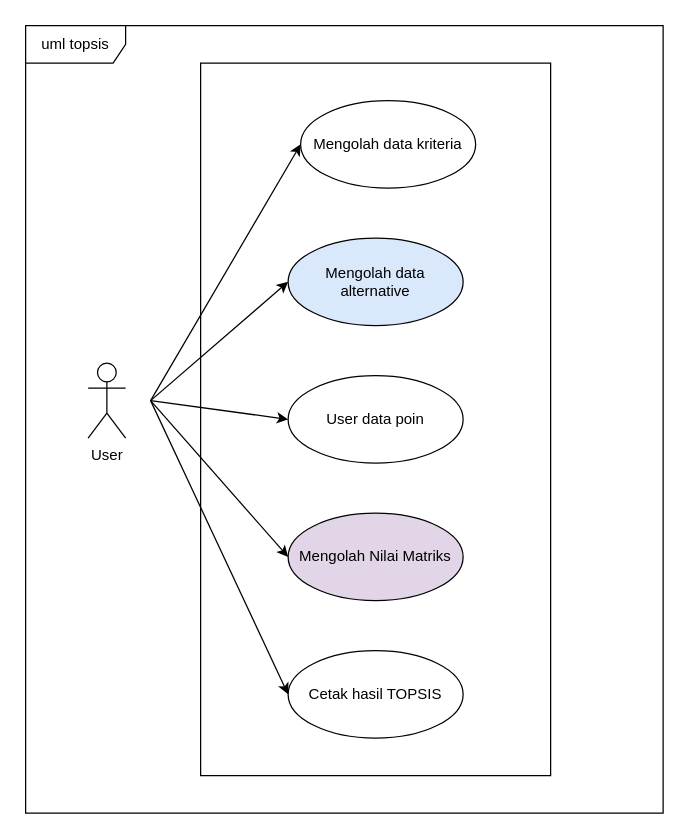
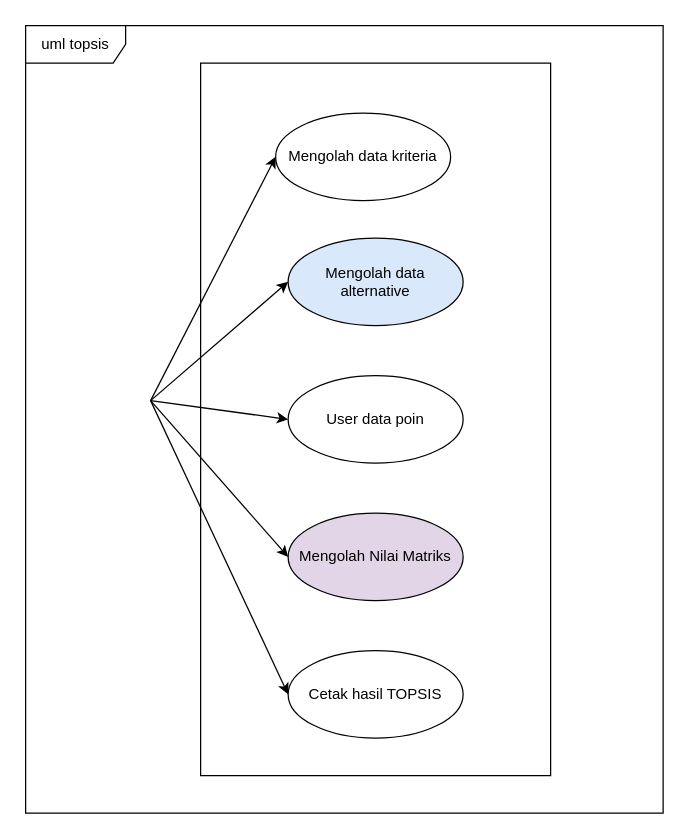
node "Mengolah data kriteria": moved (388, 144) -> (363, 157)
node "User": removed
